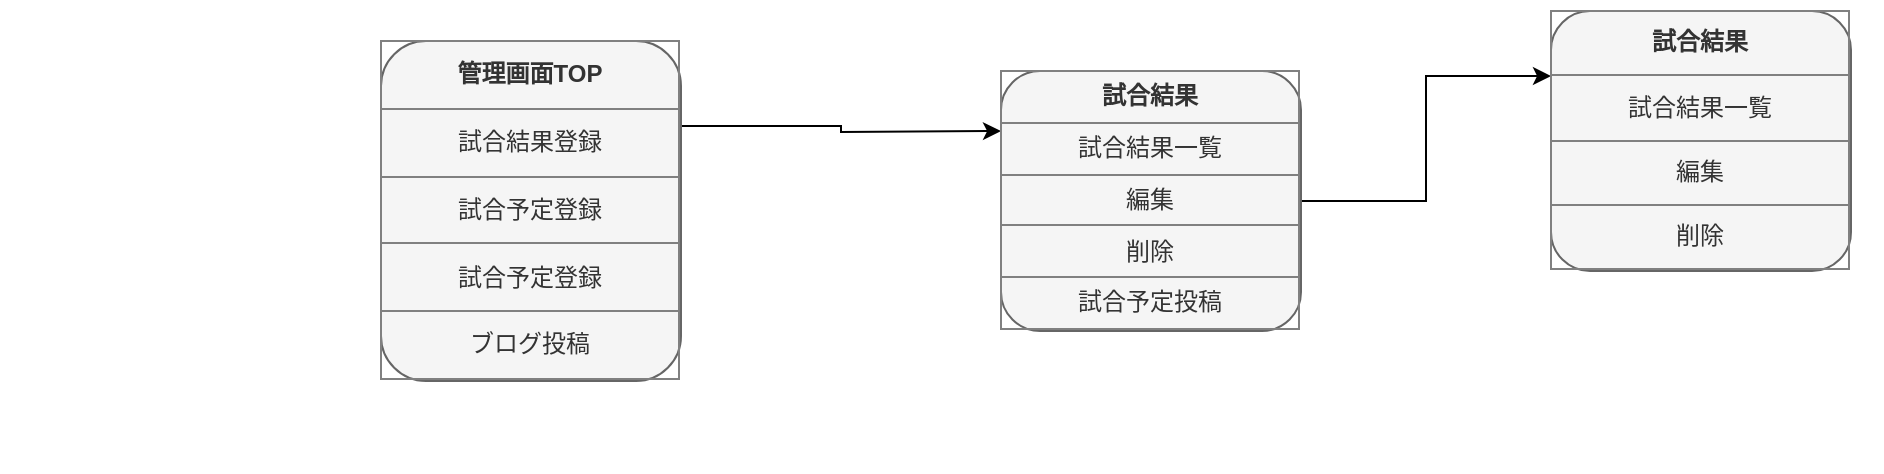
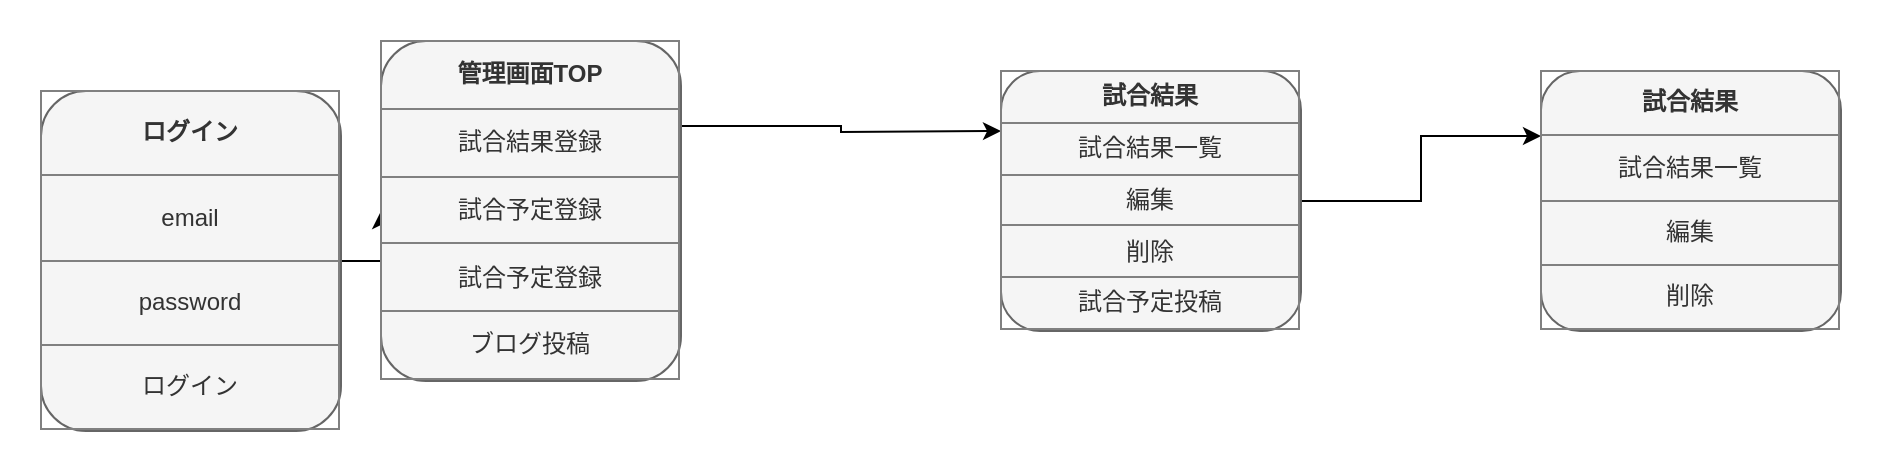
node "試合結果 試合結果一覧 編集 削除": moved (1701, 141) -> (1691, 201)
node "ログイン email password ログイン": added
edge "ログイン email password ログイン" -> "管理画面TOP 試合結果登録 試合予定登録 試合予定登録 ブログ投稿": added
